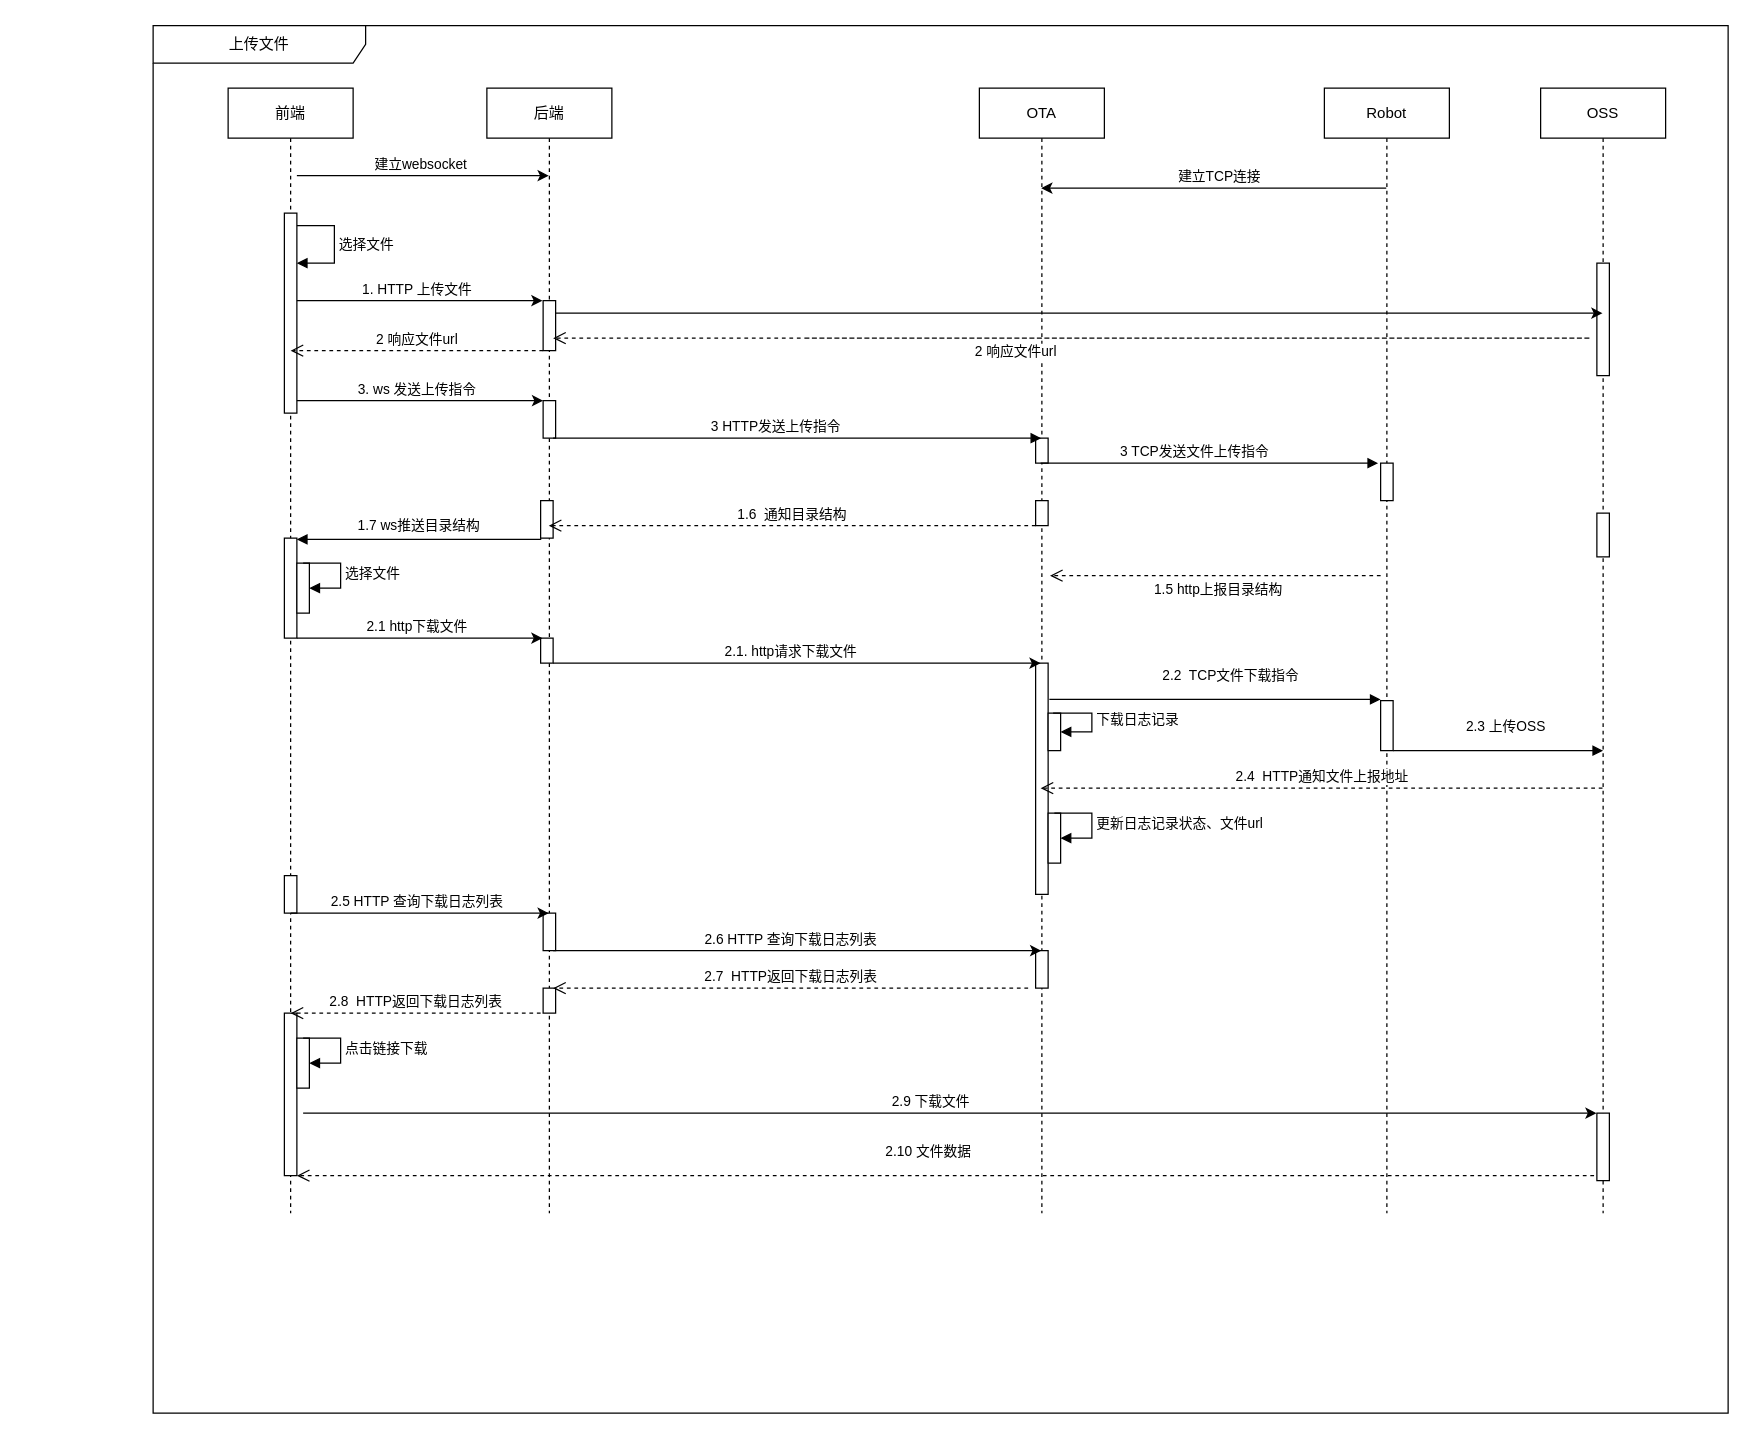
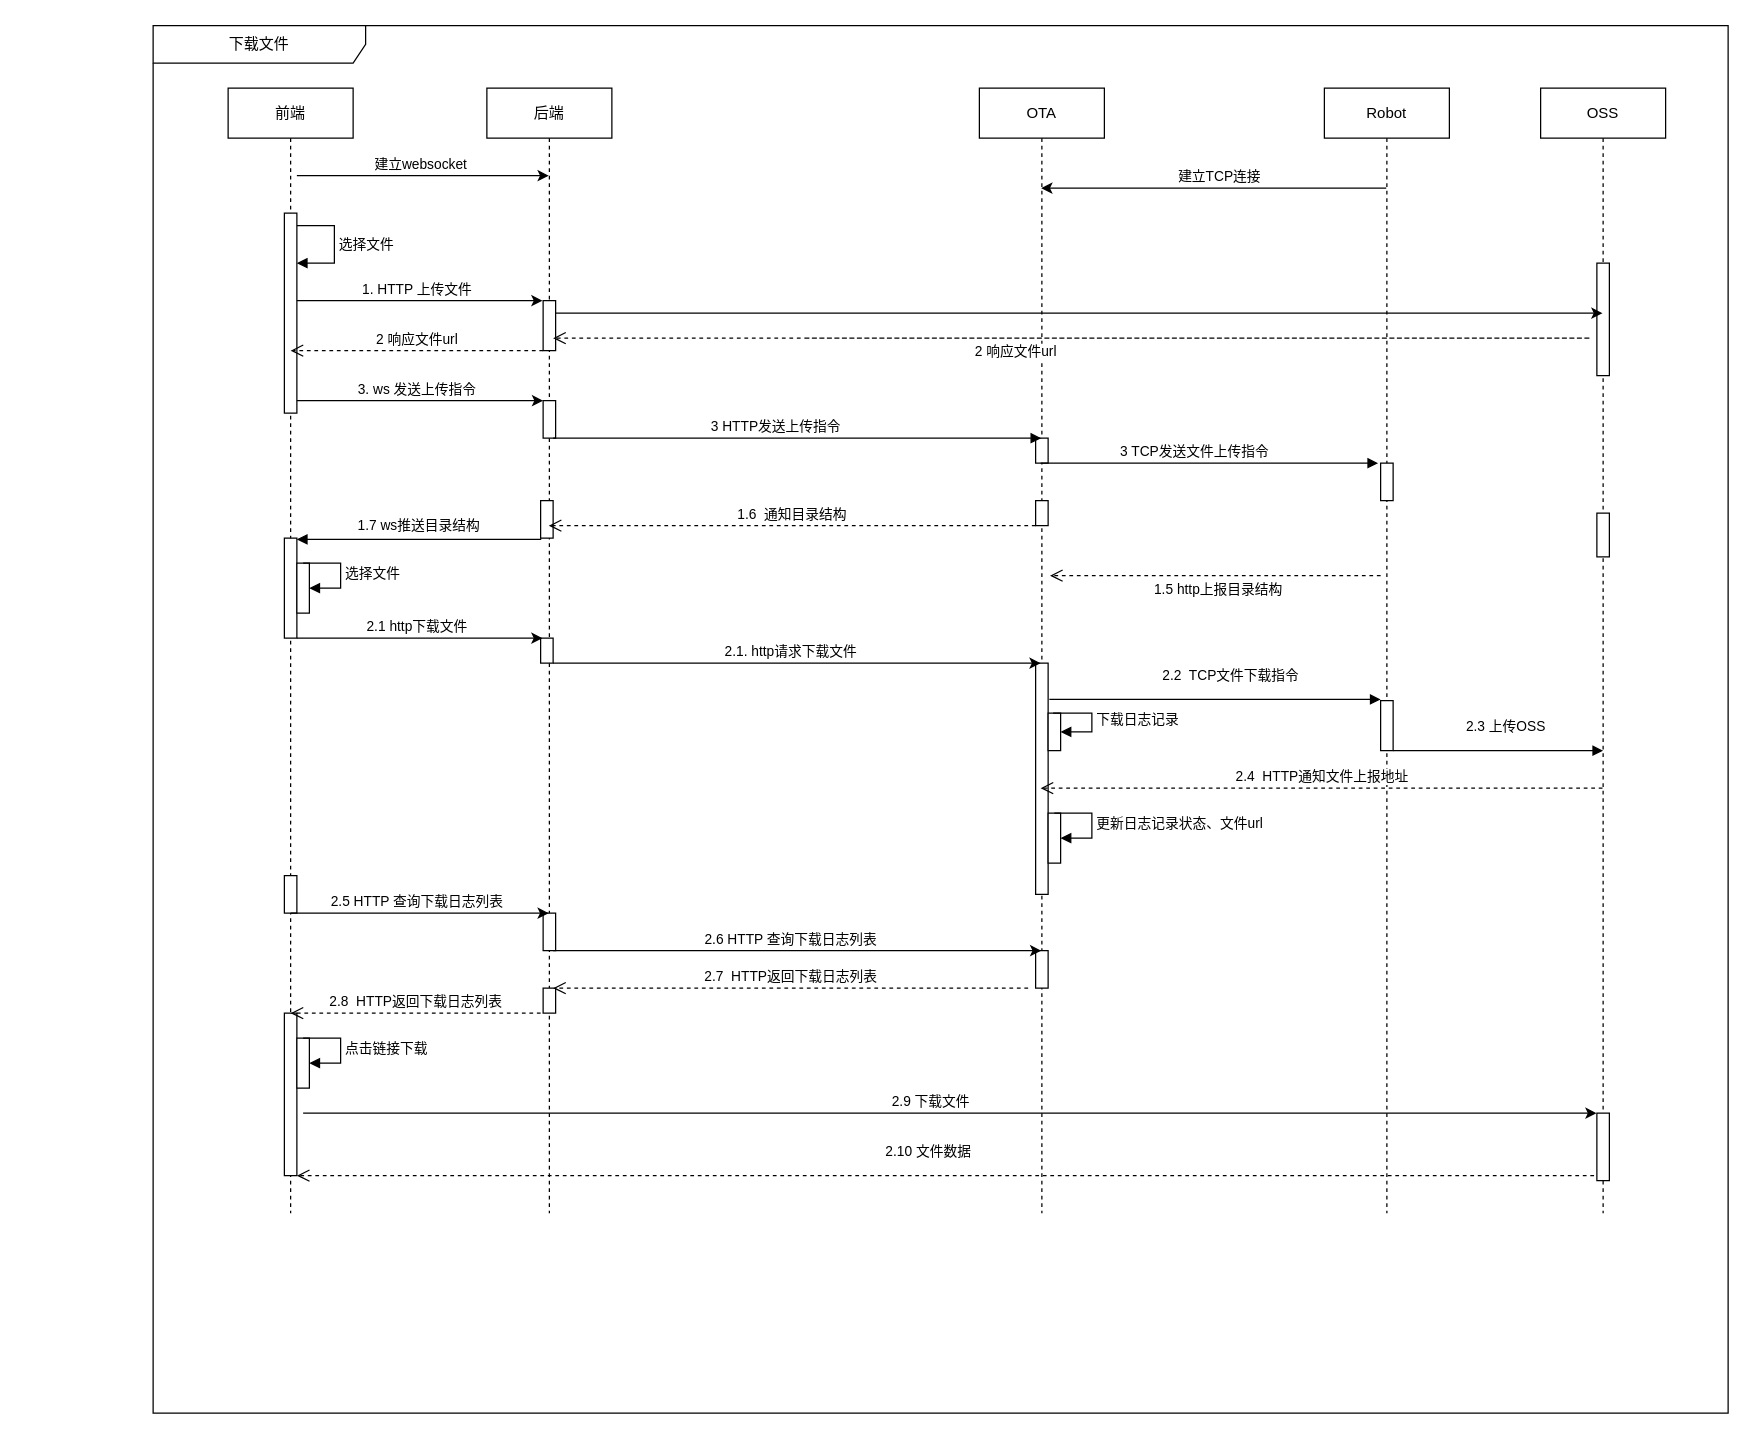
node "上传文件": label "上传文件" -> "下载文件"
